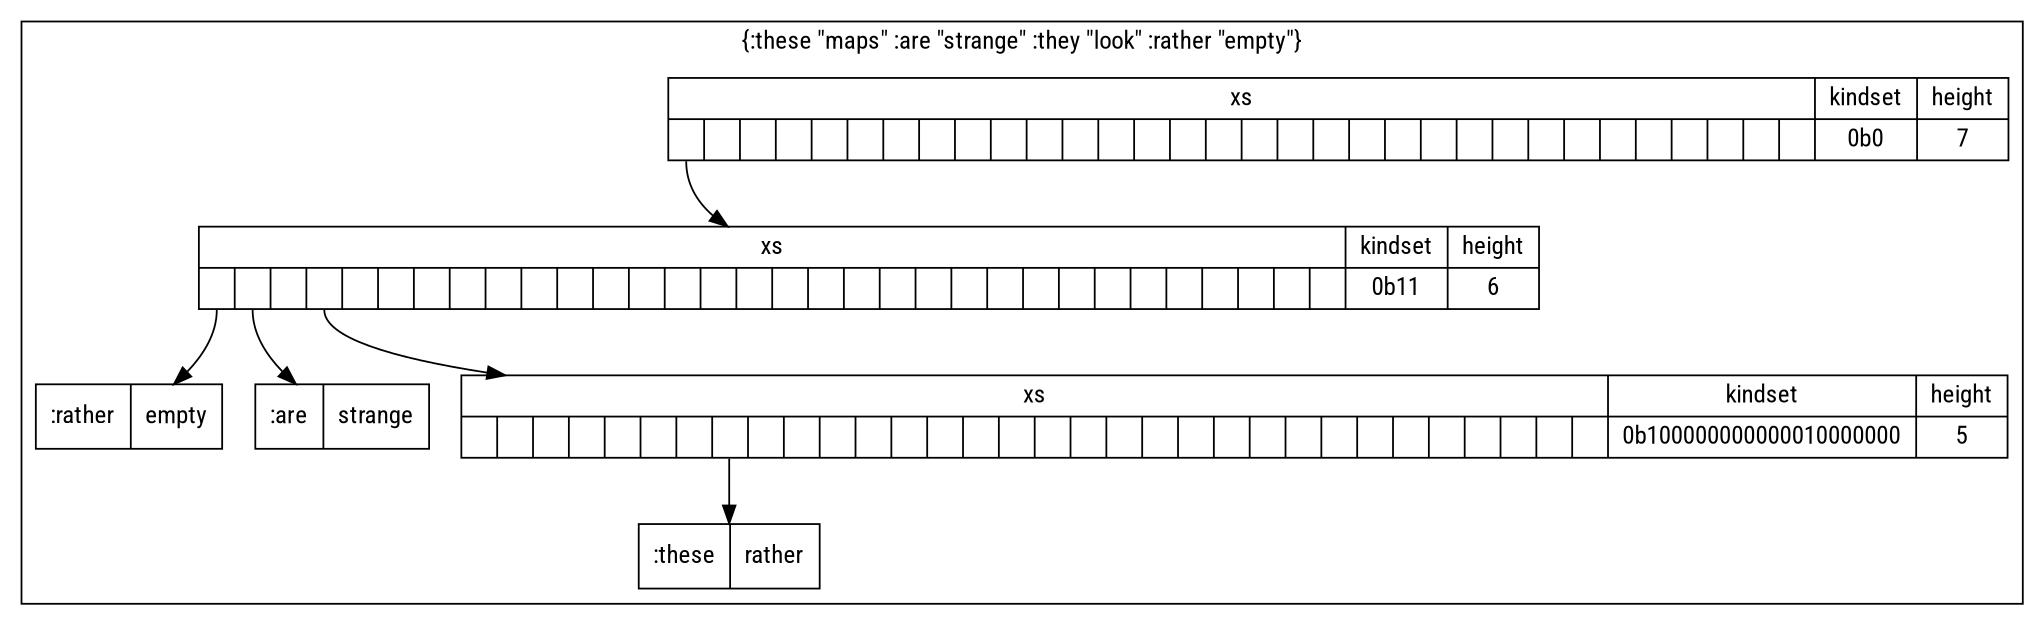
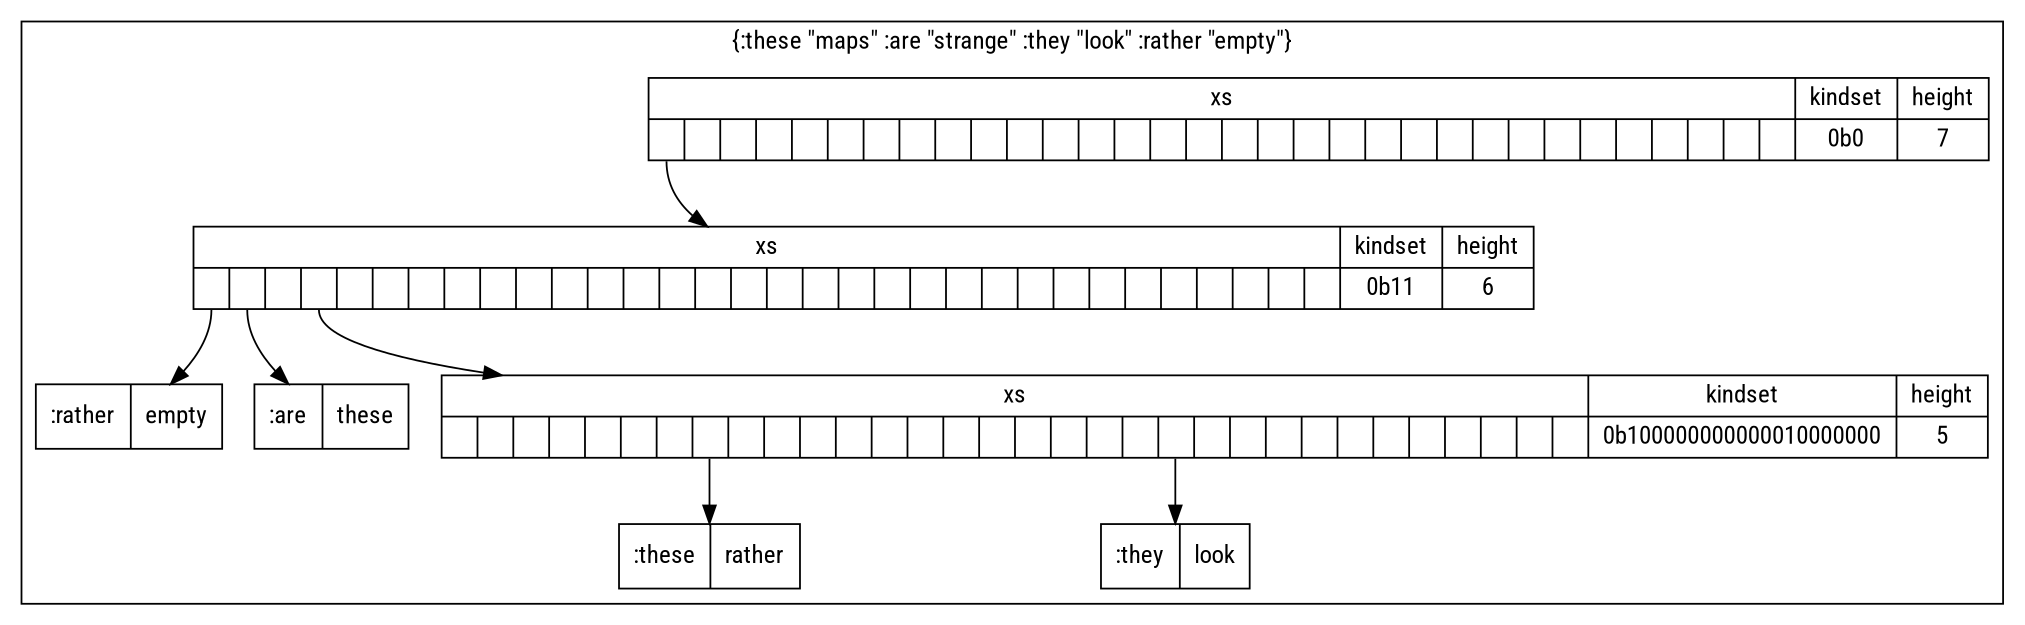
node ":are": text "strange" -> "these"
node ":they": added
